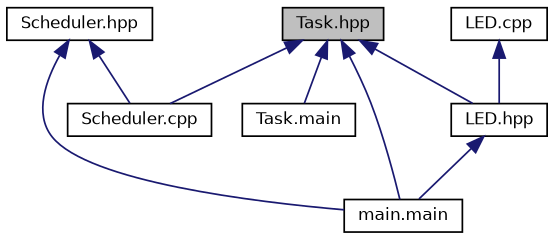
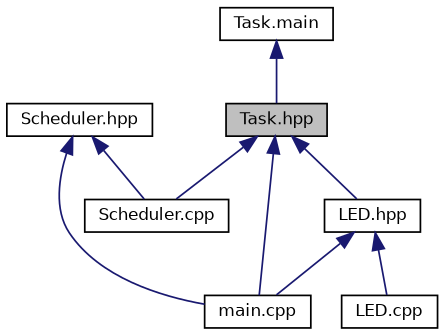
edge "Task.main" -> "Task.hpp": reversed
edge "LED.hpp" -> "LED.cpp": reversed
node "main.main": label "main.main" -> "main.cpp"
